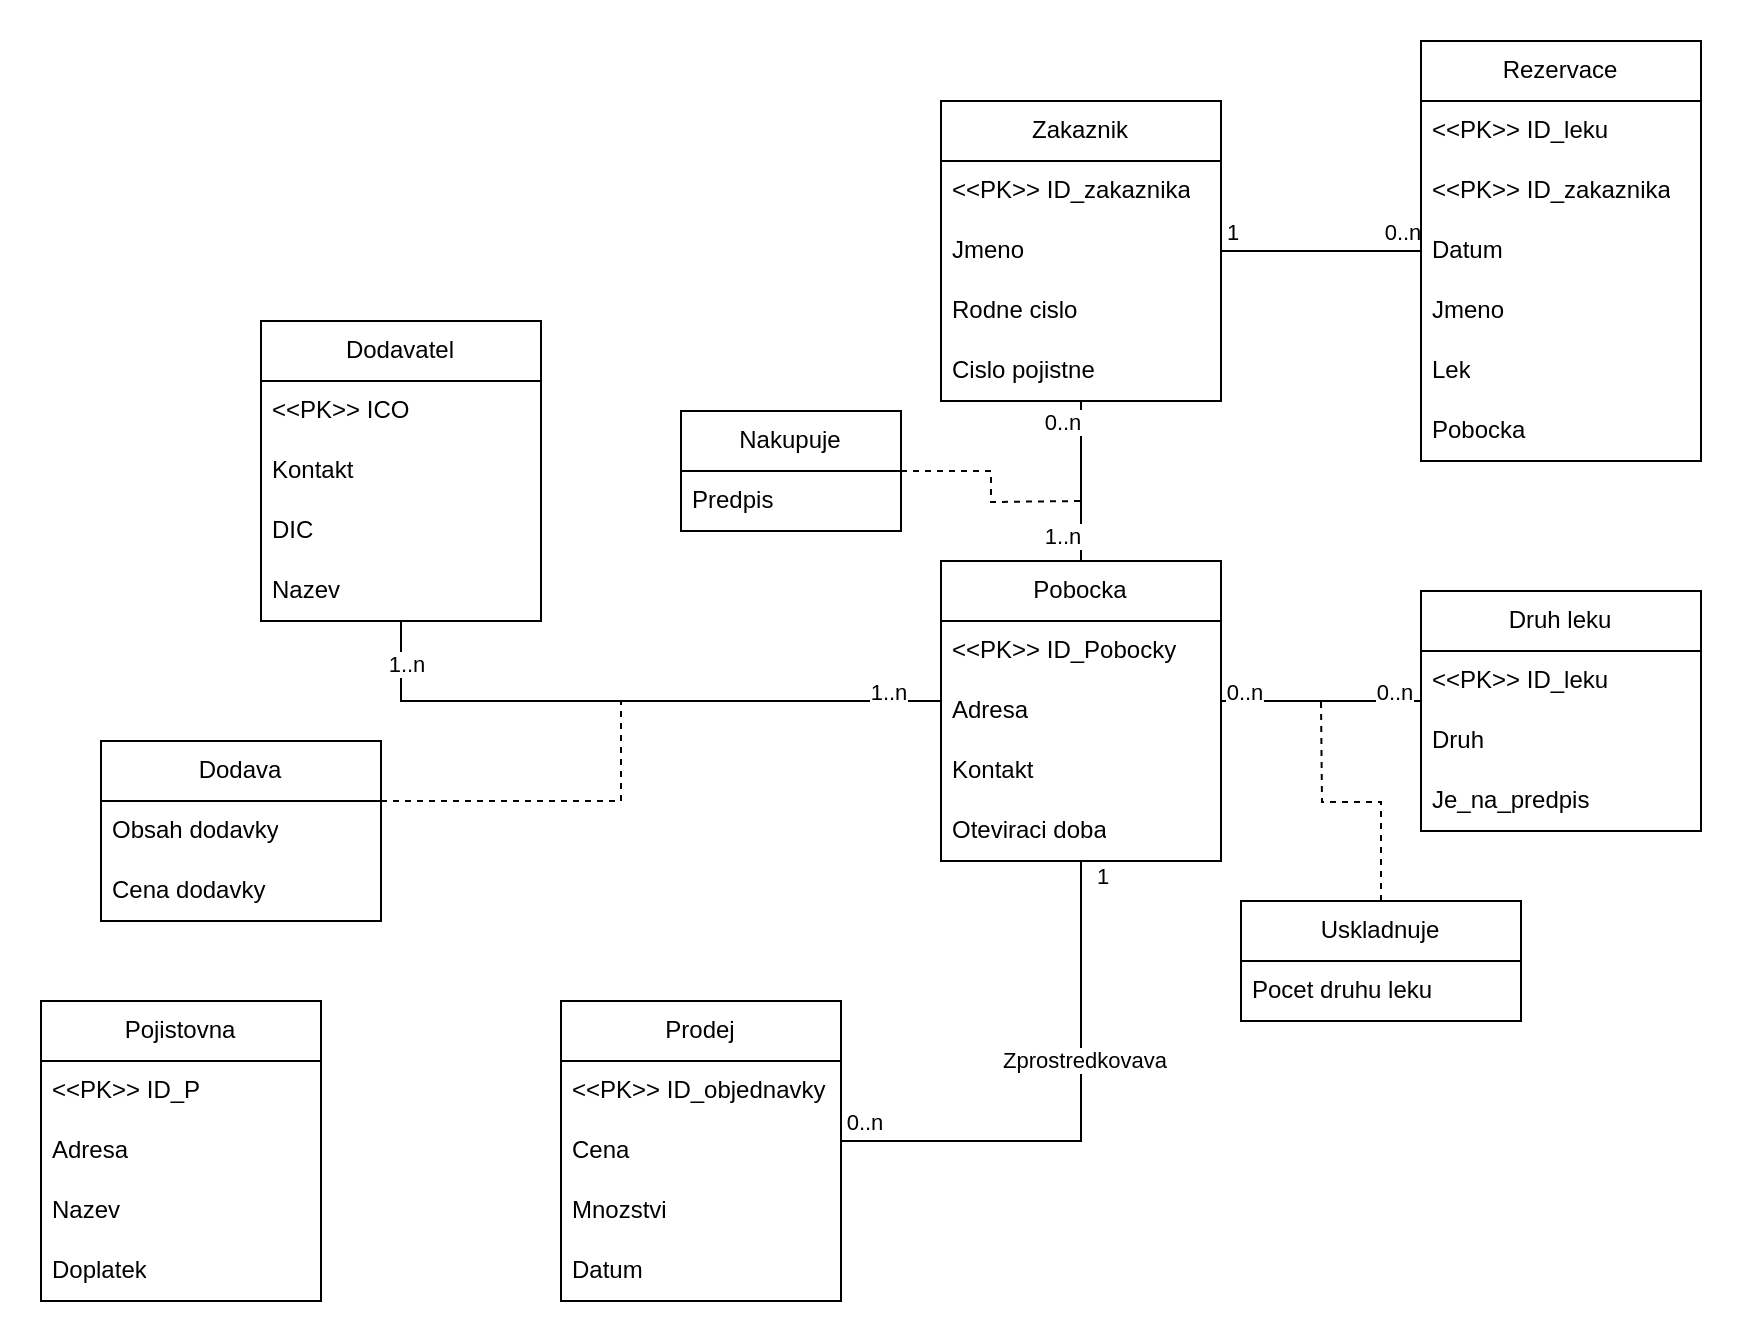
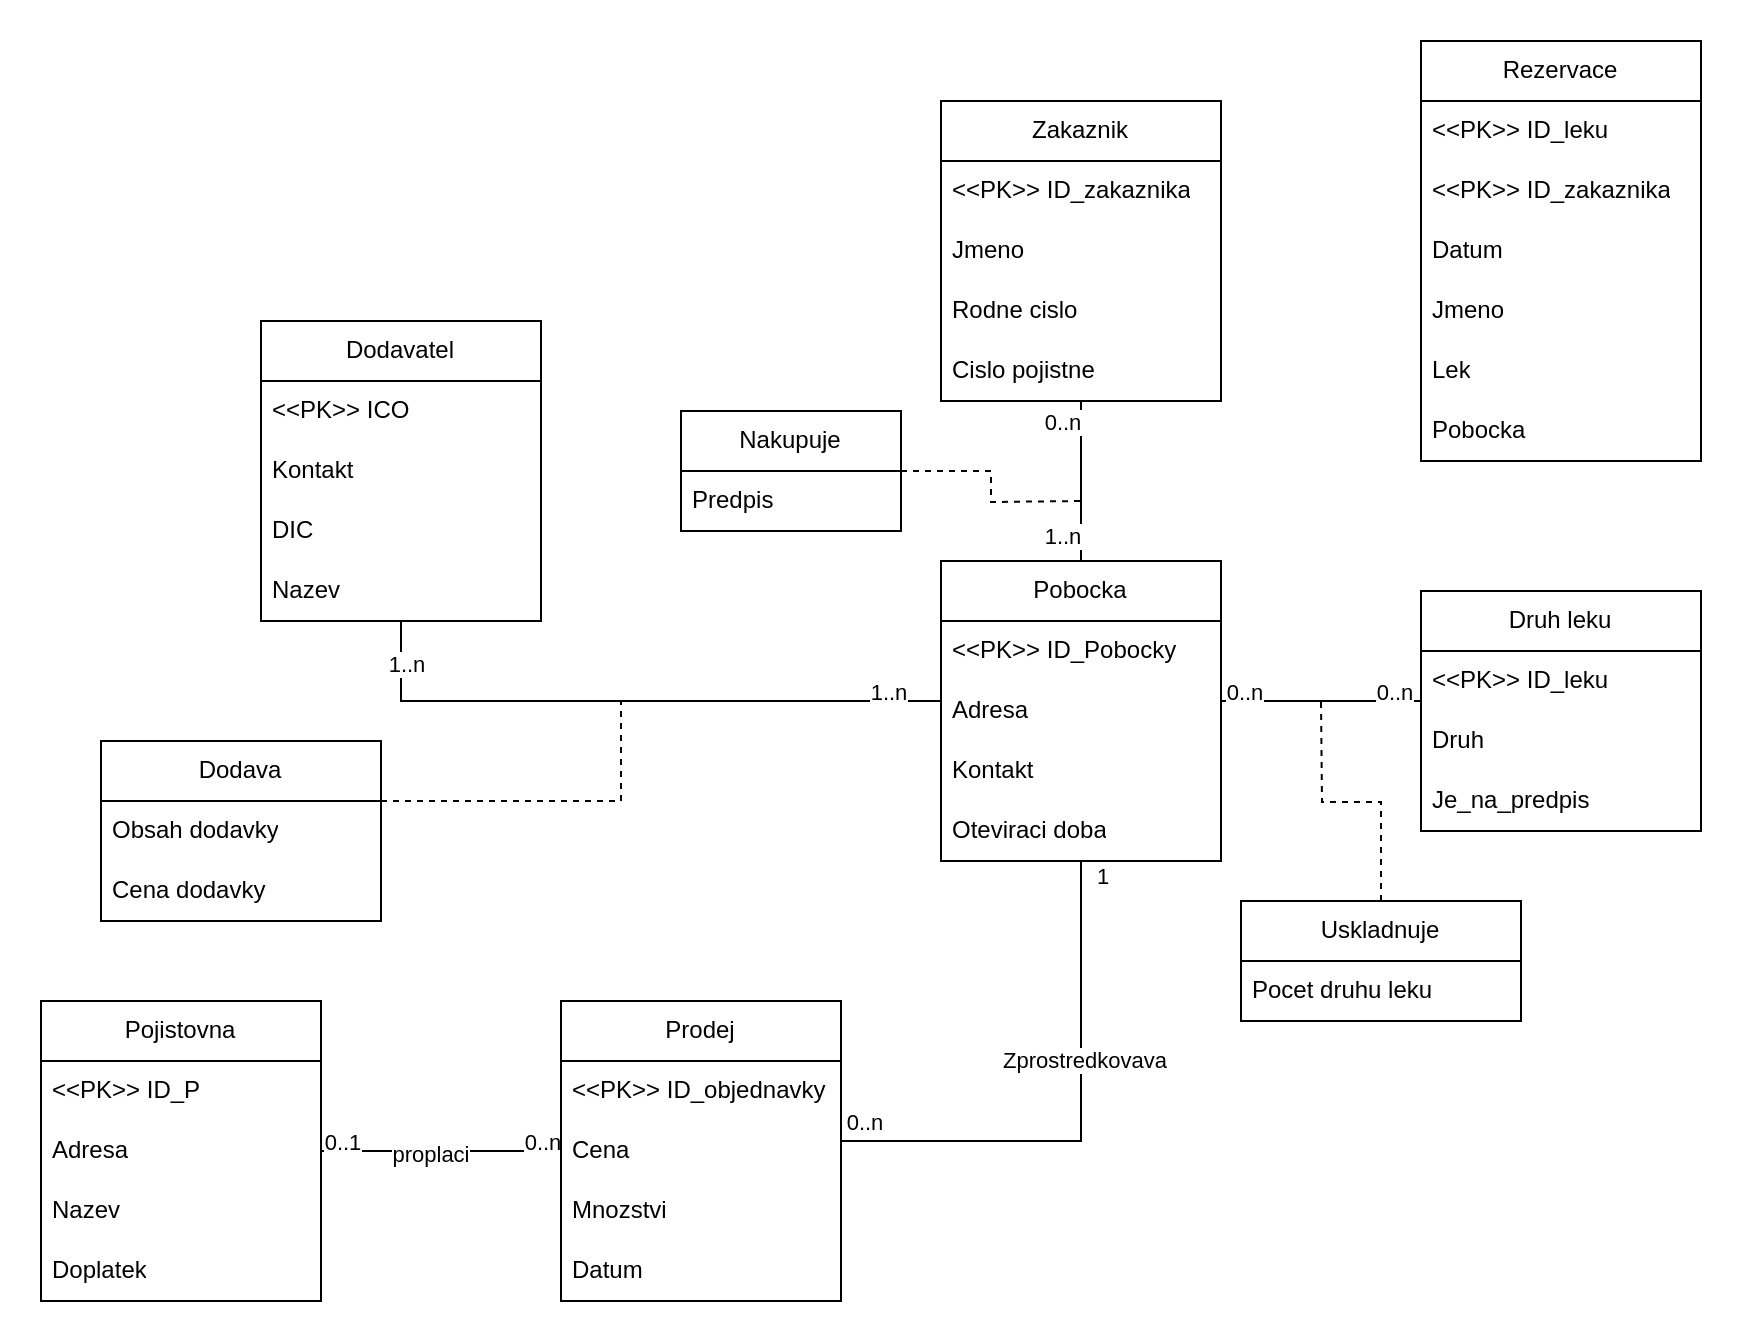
edge "Zakaznik" -- "Rezervace": removed, labels "1", "0..n"
edge "Pojistovna" -- "Prodej": added, labels "0..1", "proplaci", "0..n"
